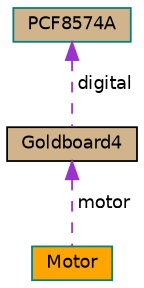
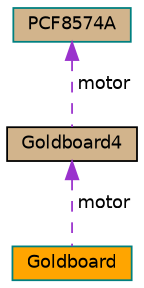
edge "Goldboard4" -> "PCF8574A": label " digital" -> " motor"
node "Motor": label "Motor" -> "Goldboard"
